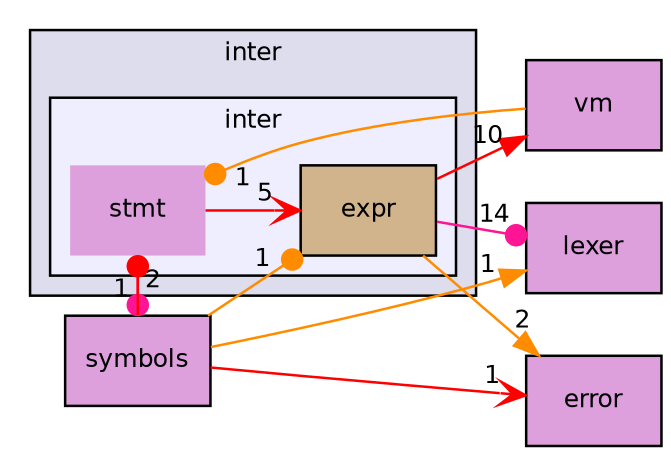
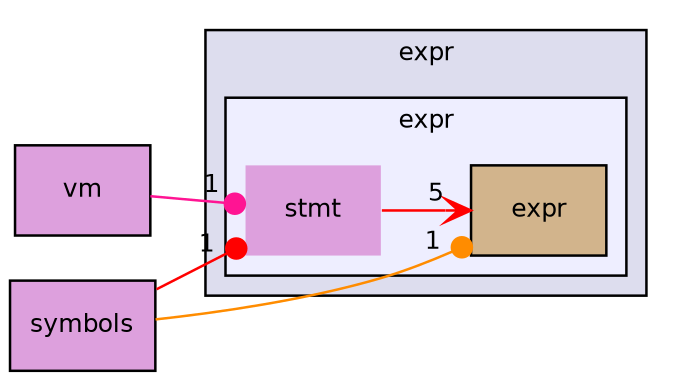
cluster "inter": label "inter" -> "expr"
edge "vm" -> "stmt": color darkorange -> deeppink
edge "expr" -> "vm": removed
node "lexer": removed
edge "stmt" -> "symbols": removed
node "error": removed
